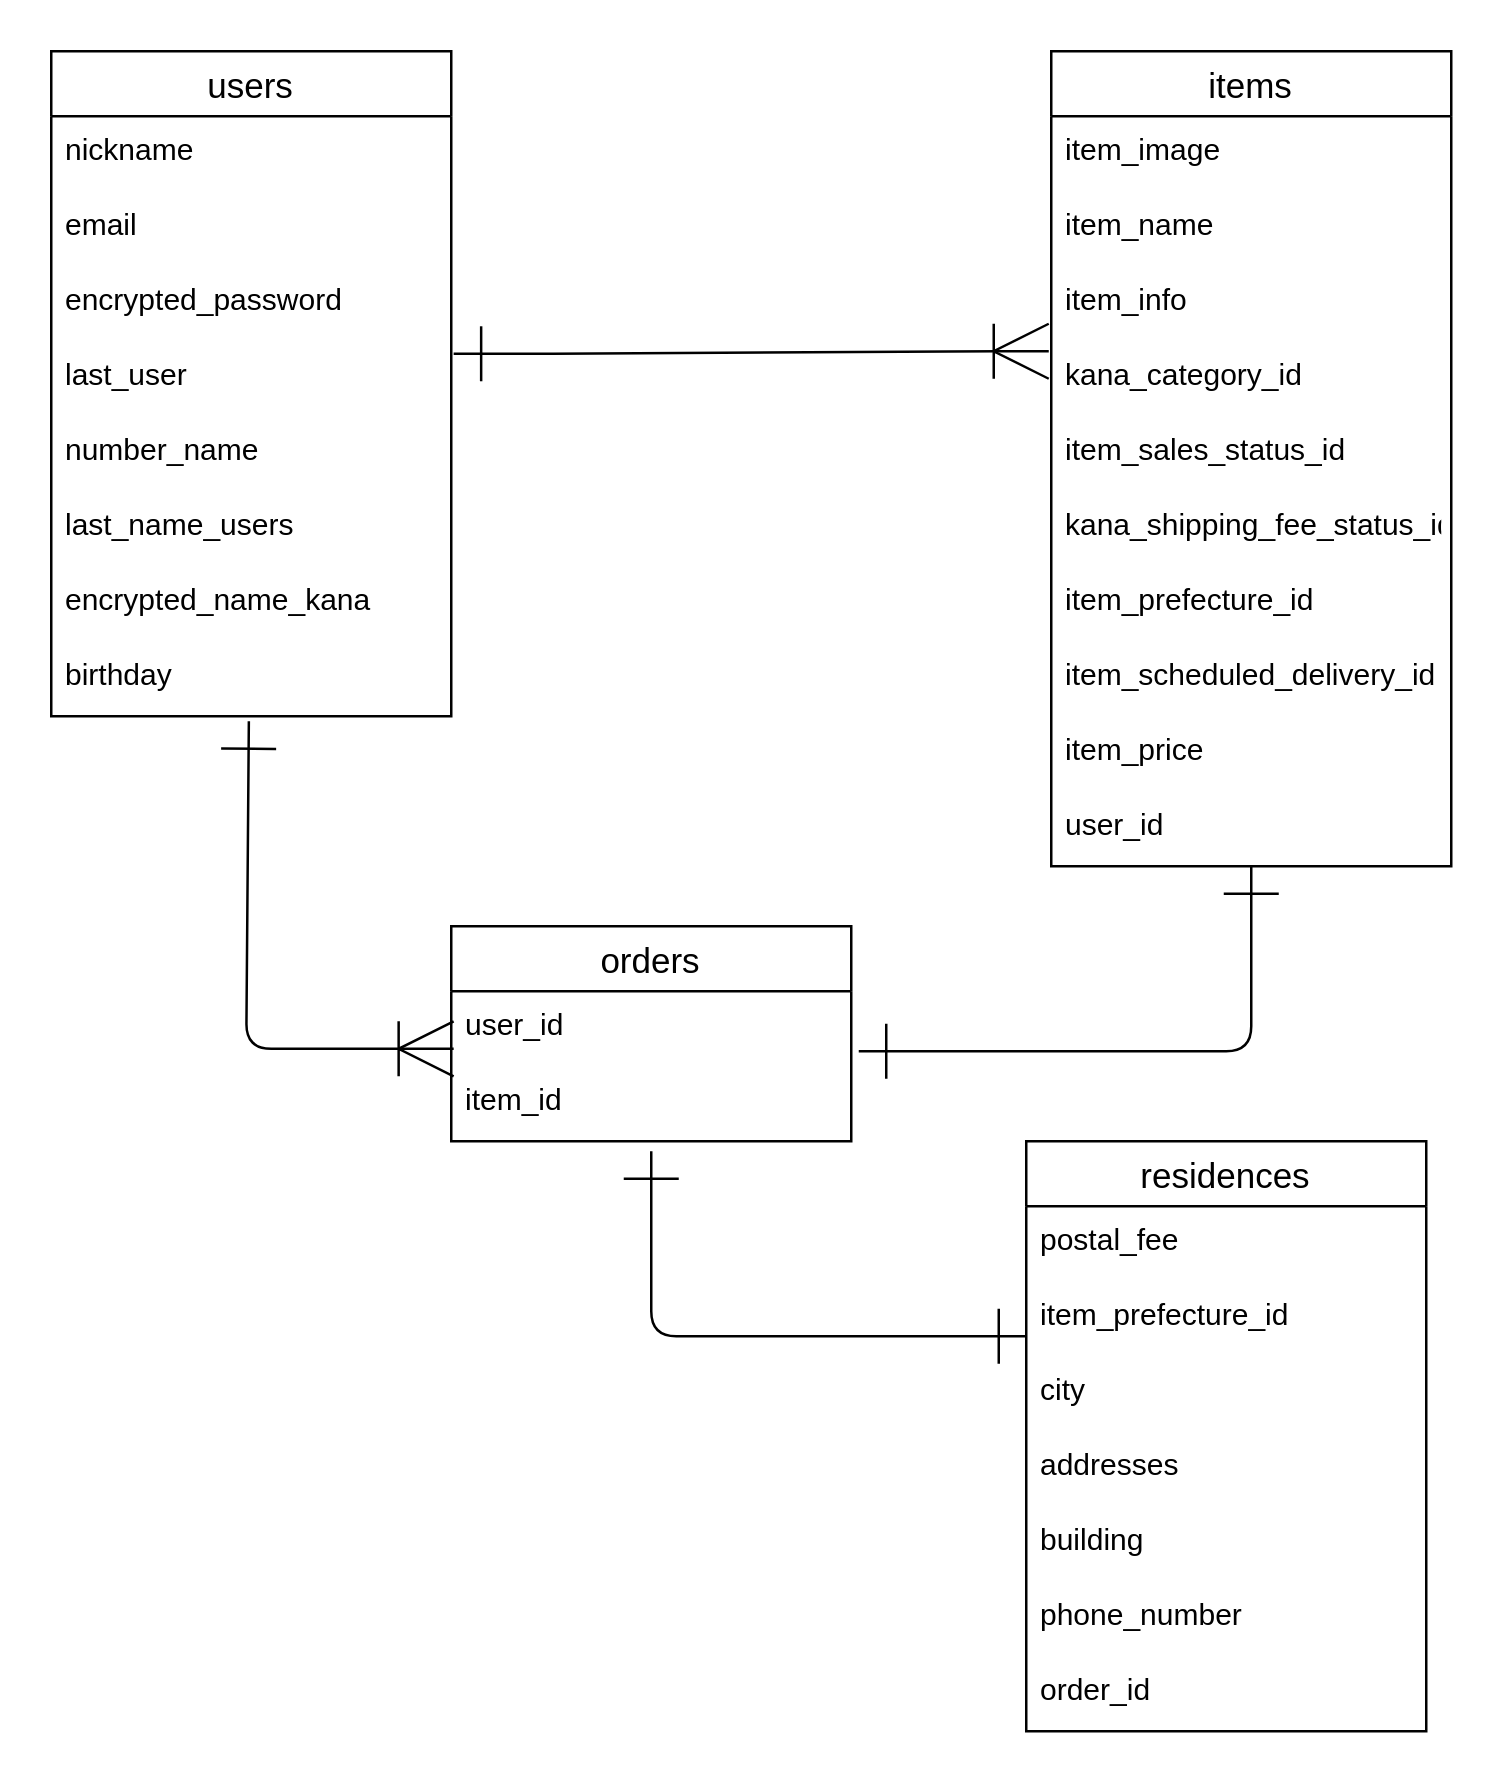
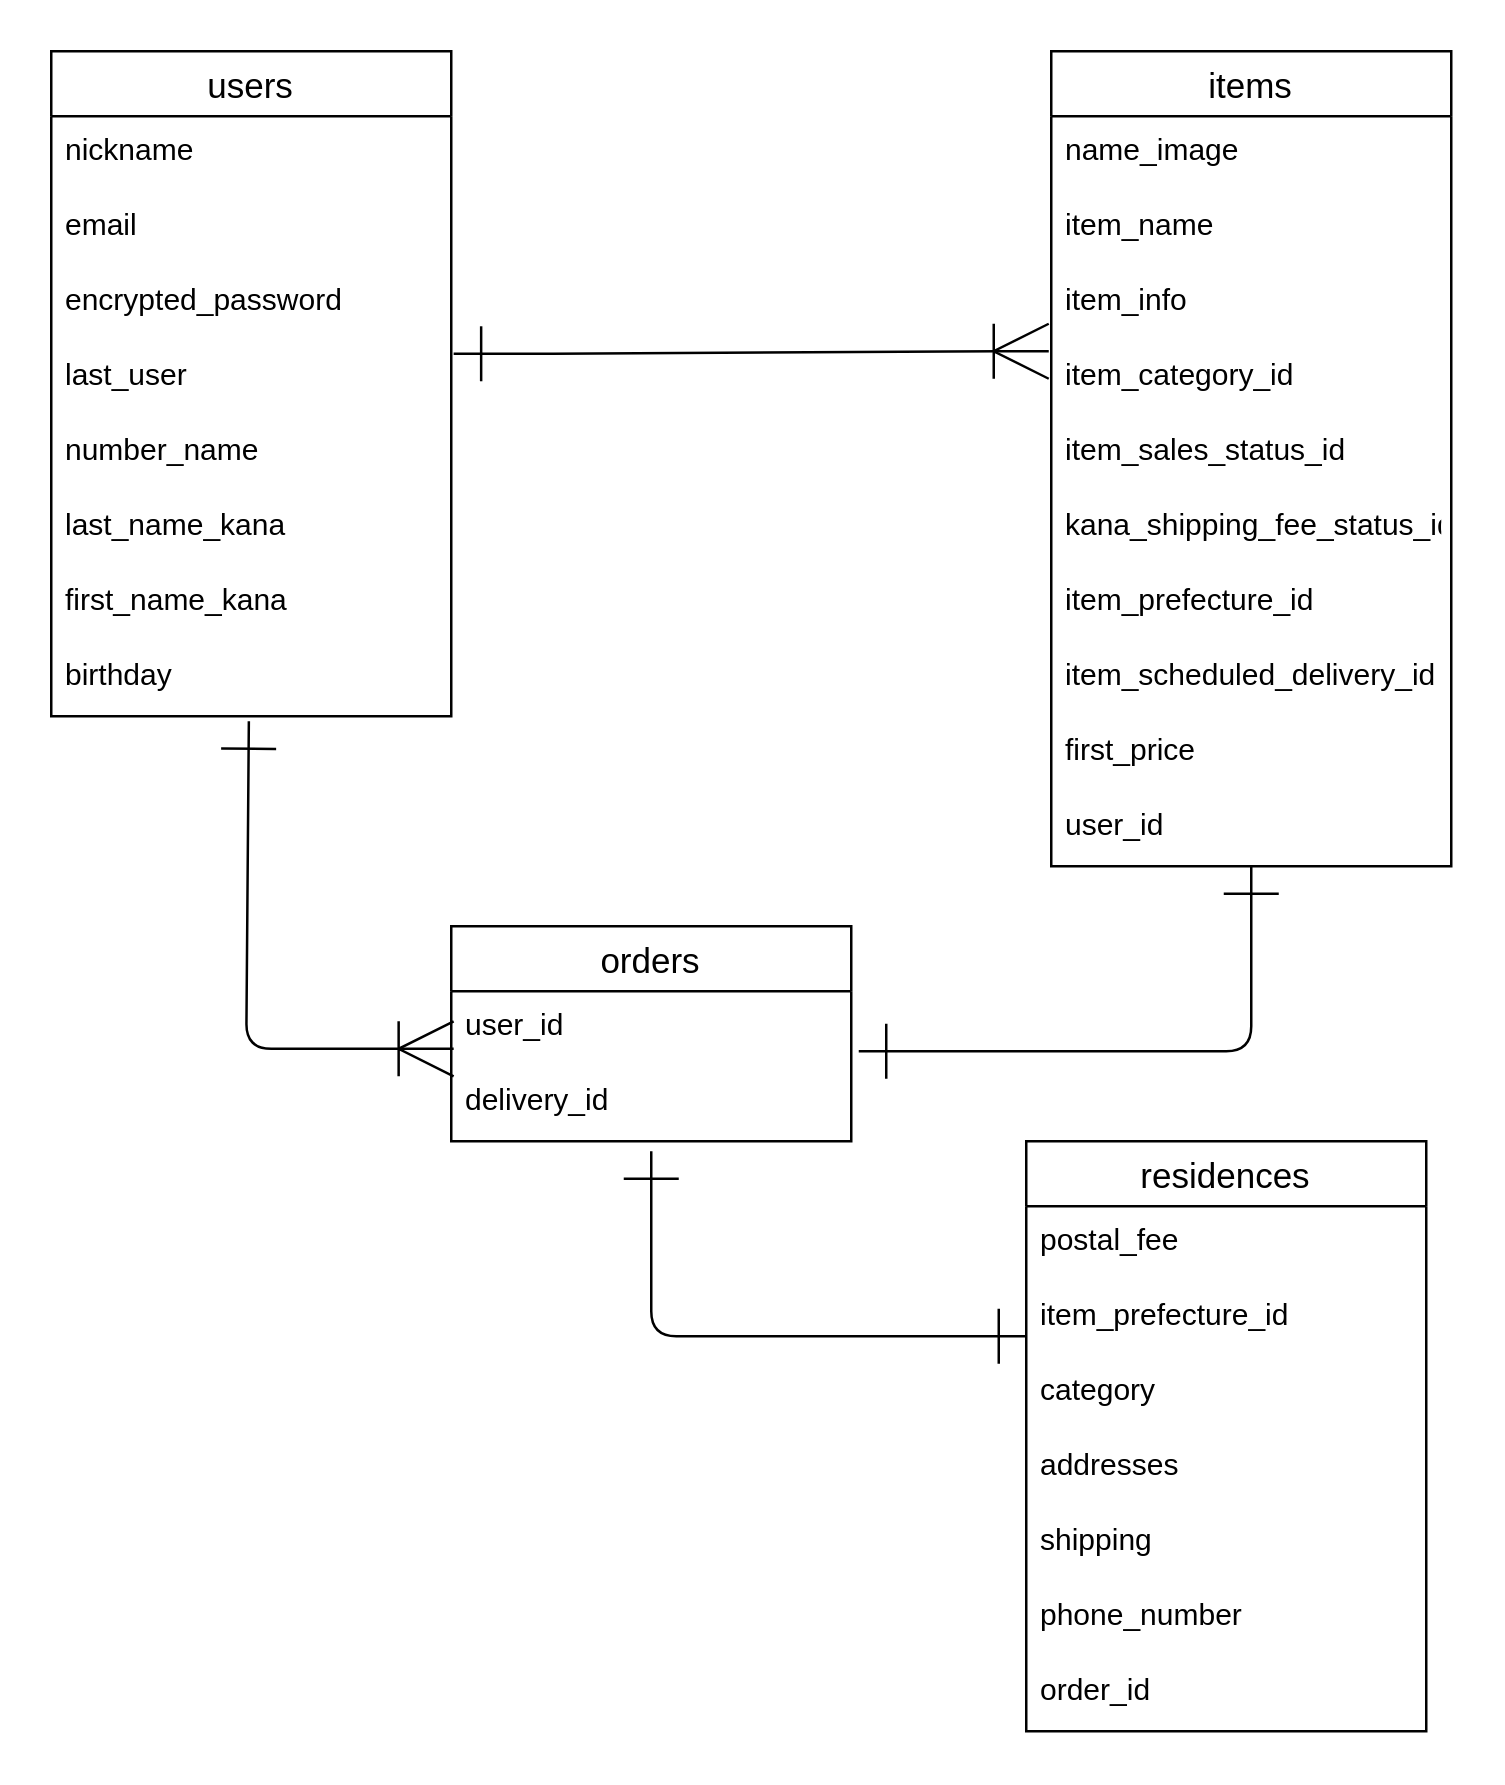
node "item_image": label "item_image" -> "name_image"
node "kana_category_id": label "kana_category_id" -> "item_category_id"
node "last_name_users": label "last_name_users" -> "last_name_kana"
node "encrypted_name_kana": label "encrypted_name_kana" -> "first_name_kana"
node "item_price": label "item_price" -> "first_price"
node "item_id": label "item_id" -> "delivery_id"
node "city": label "city" -> "category"
node "building": label "building" -> "shipping"
